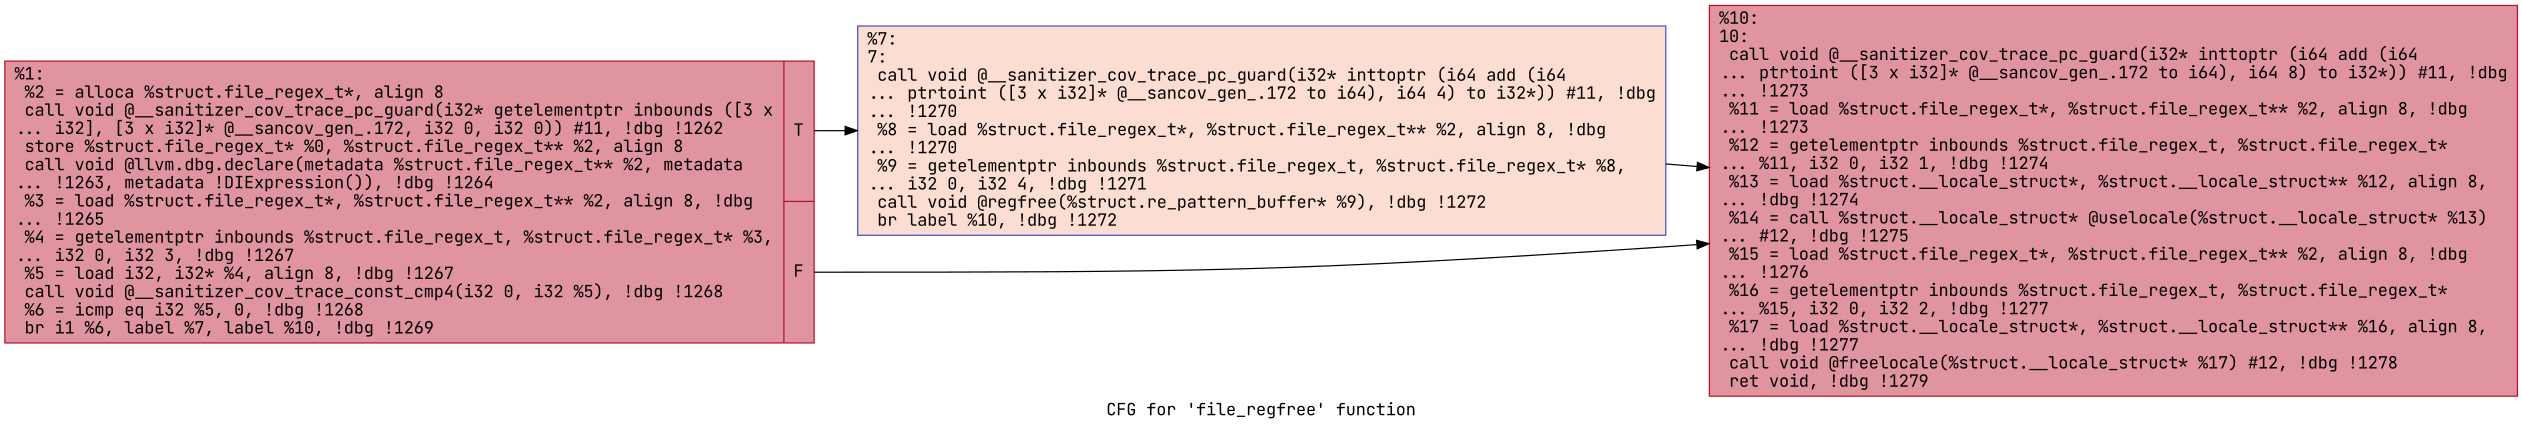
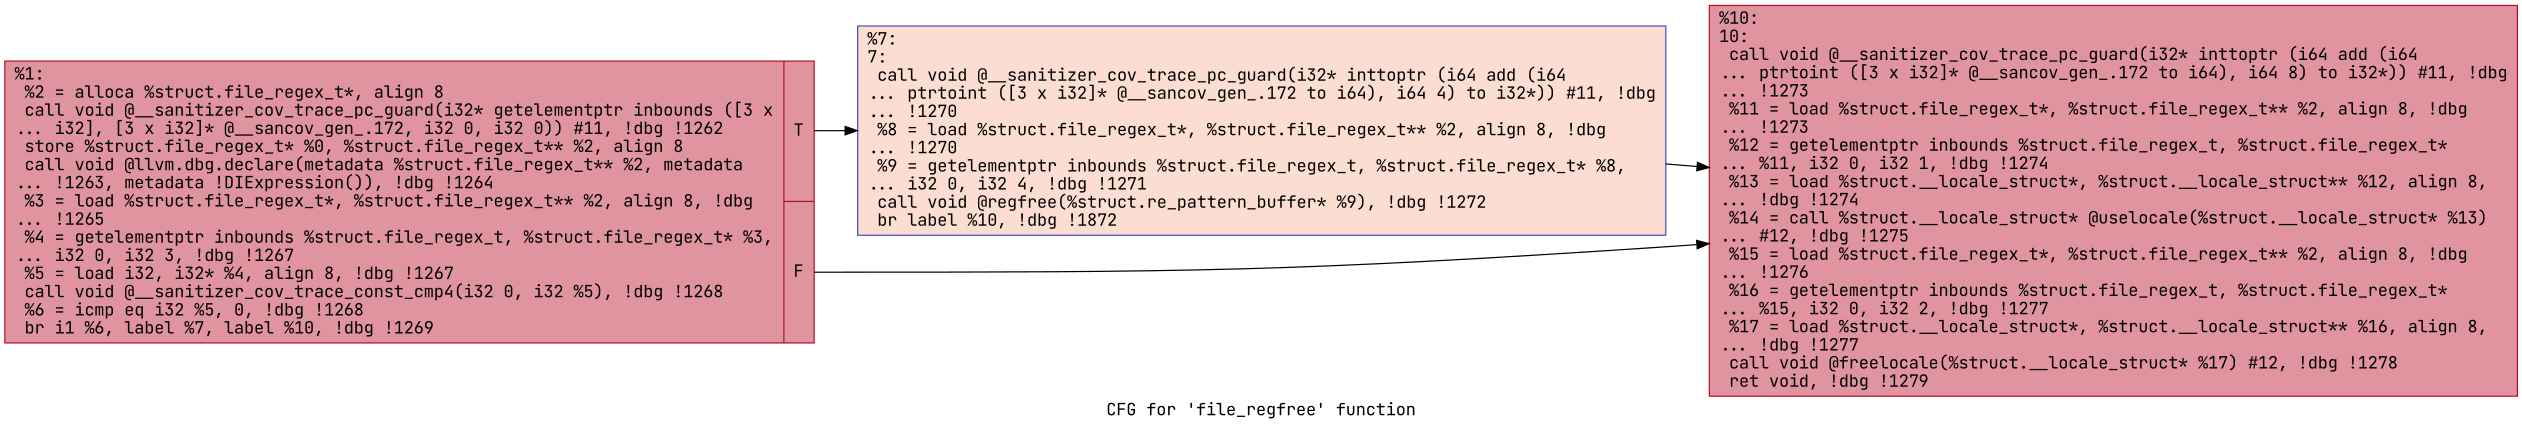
node "%7:": text "br label %10, !dbg !1272" -> "br label %10, !dbg !1872"
